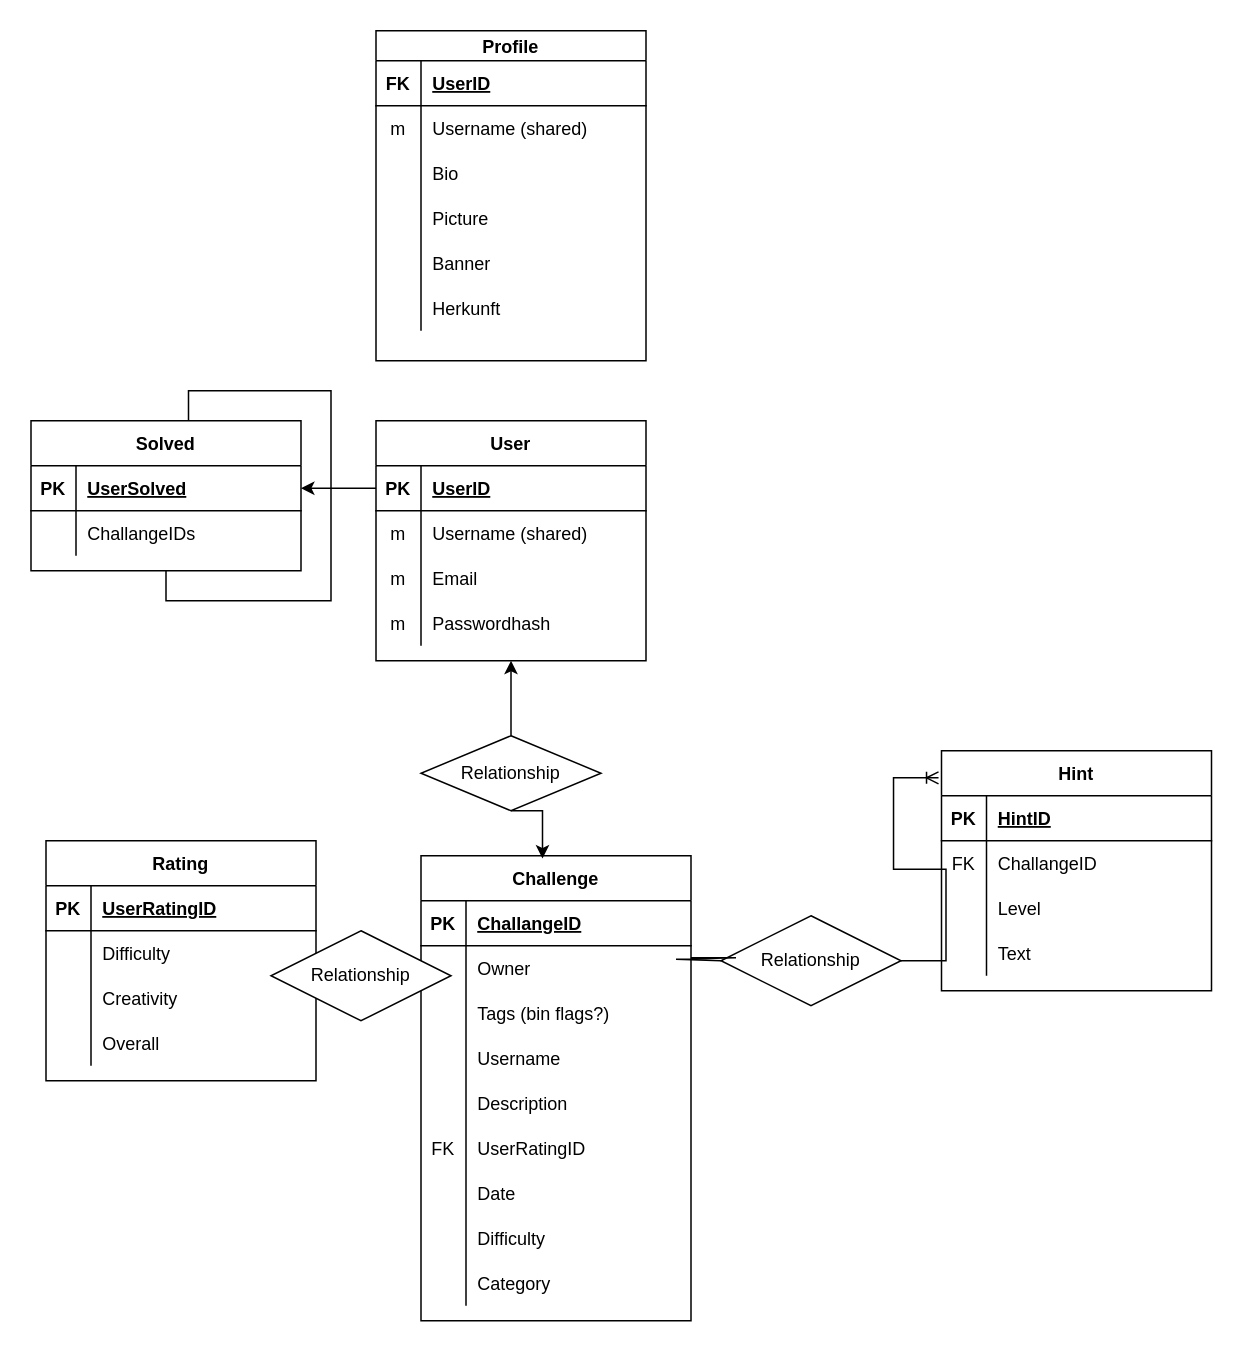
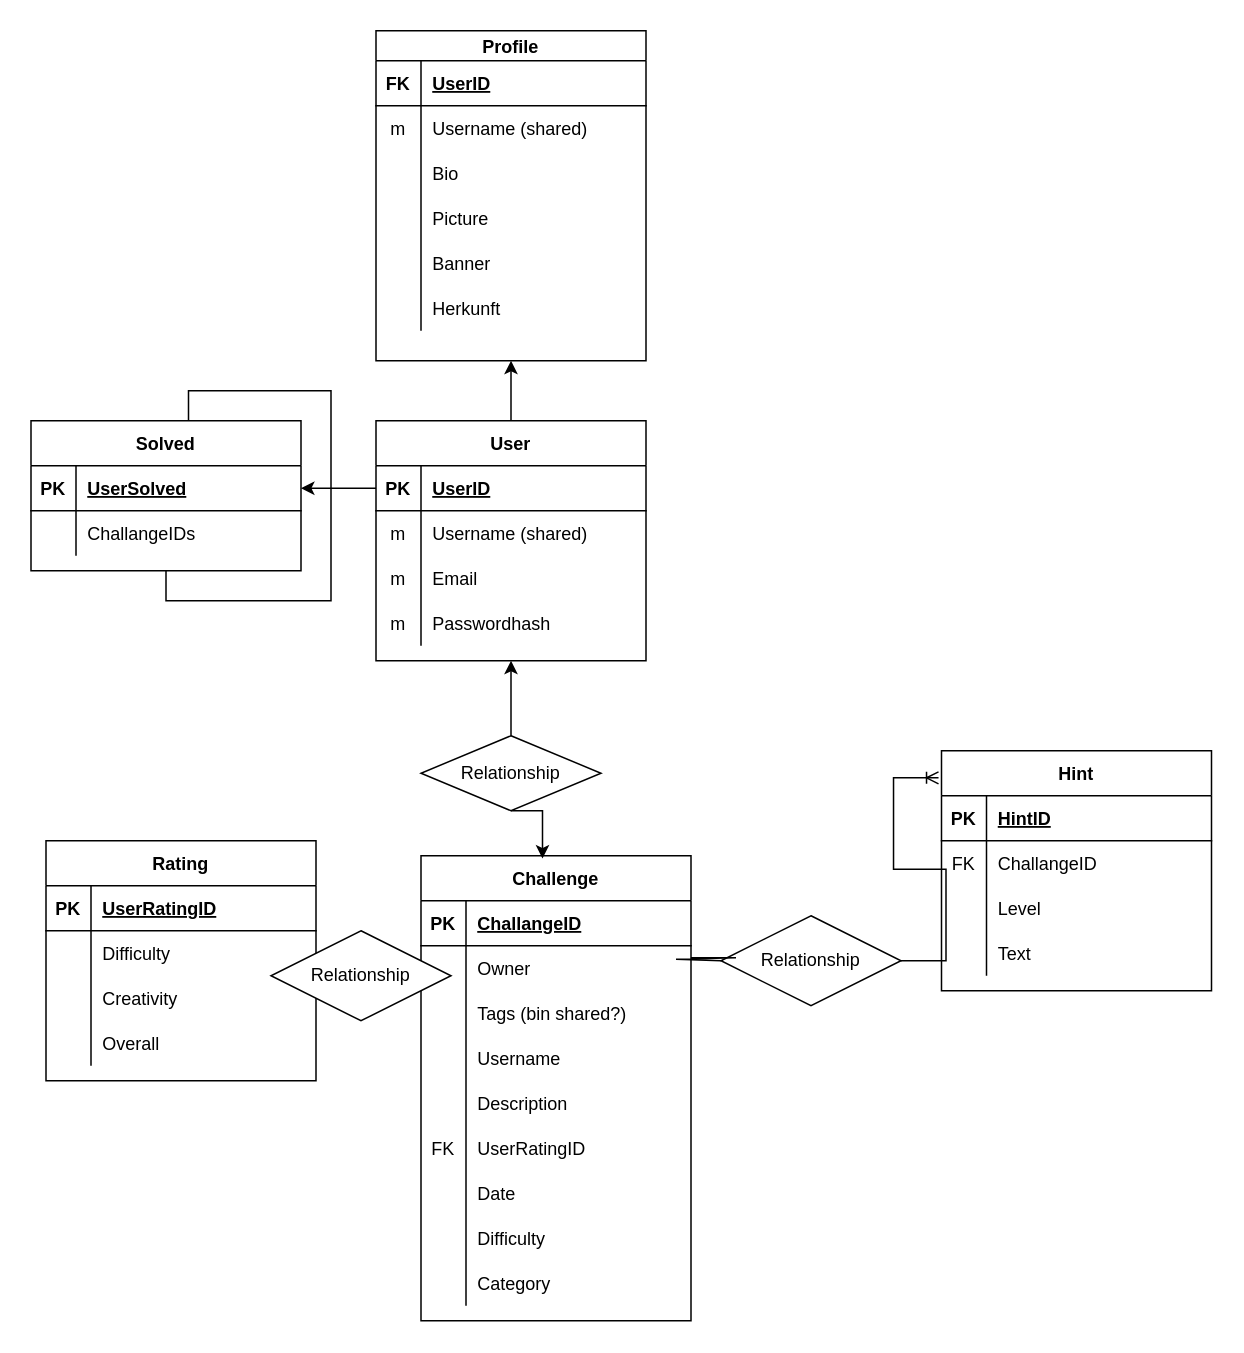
edge "User" -> "Profile": added
node "Tags (bin flags?)": label "Tags (bin flags?)" -> "Tags (bin shared?)"
